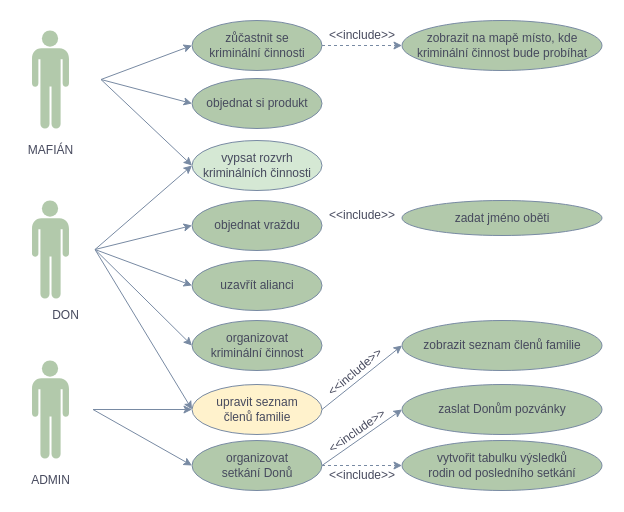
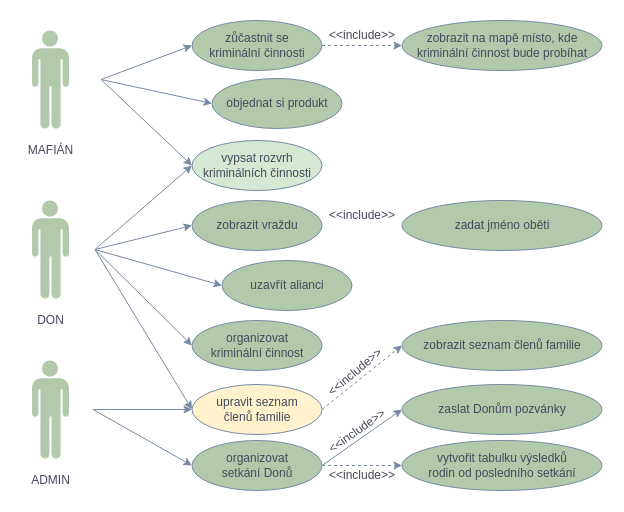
node "objednat si produkt": moved (257, 104) -> (277, 104)
node "zadat jméno oběti": size 200x35 -> 200x50
node "objednat vraždu": label "objednat vraždu" -> "zobrazit vraždu"
node "uzavřít alianci": moved (257, 286) -> (287, 286)
node "DON": moved (66, 316) -> (51, 321)
edge "upravit seznam členů familie" -> "zobrazit seznam členů familie": style solid -> dashed
